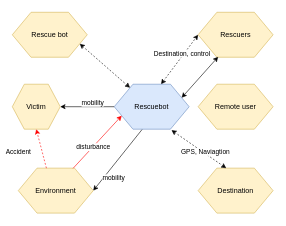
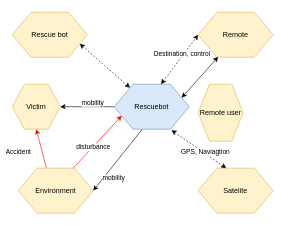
node "Rescuers": label "Rescuers" -> "Remote"
node "Remote user": size 75x45 -> 45x57
edge "Environment" -> "Victim": style dashed -> solid
node "Destination": label "Destination" -> "Satelite"
